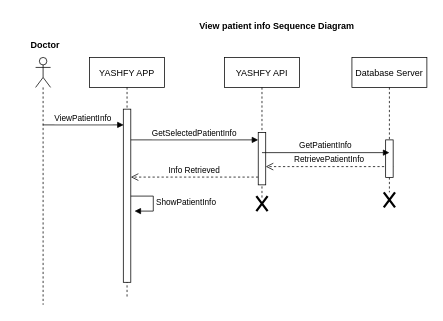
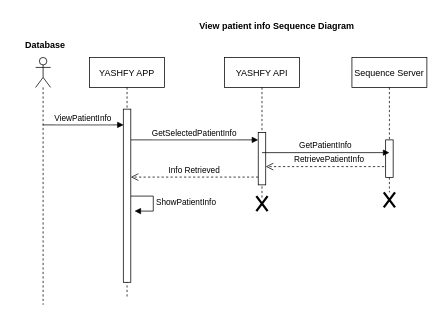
node "Doctor": label "Doctor" -> "Database"
node "Database Server": label "Database Server" -> "Sequence Server"
